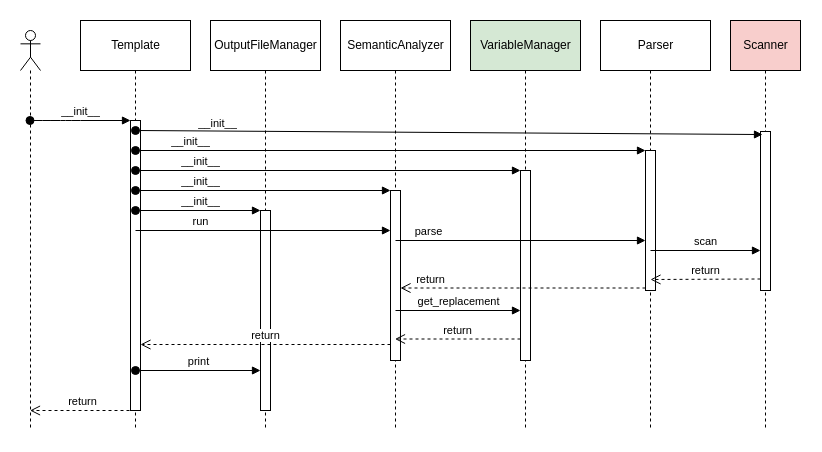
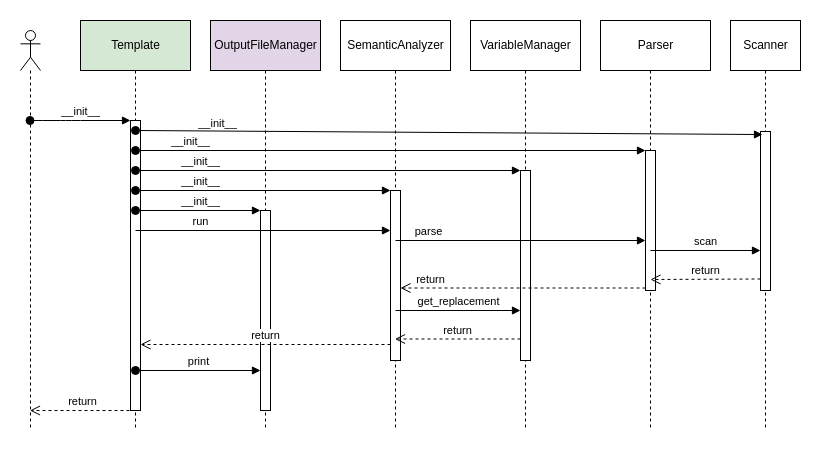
node "Template": fillcolor #ffffff -> #d5e8d4
node "OutputFileManager": fillcolor #ffffff -> #e1d5e7
node "VariableManager": fillcolor #d5e8d4 -> #ffffff
node "Scanner": fillcolor #f8cecc -> #ffffff
